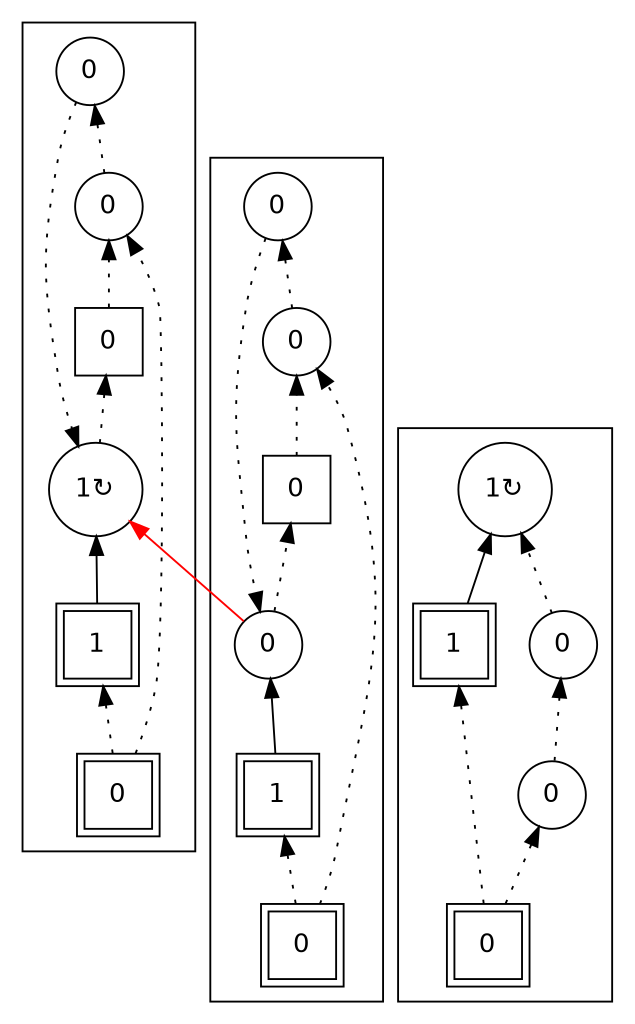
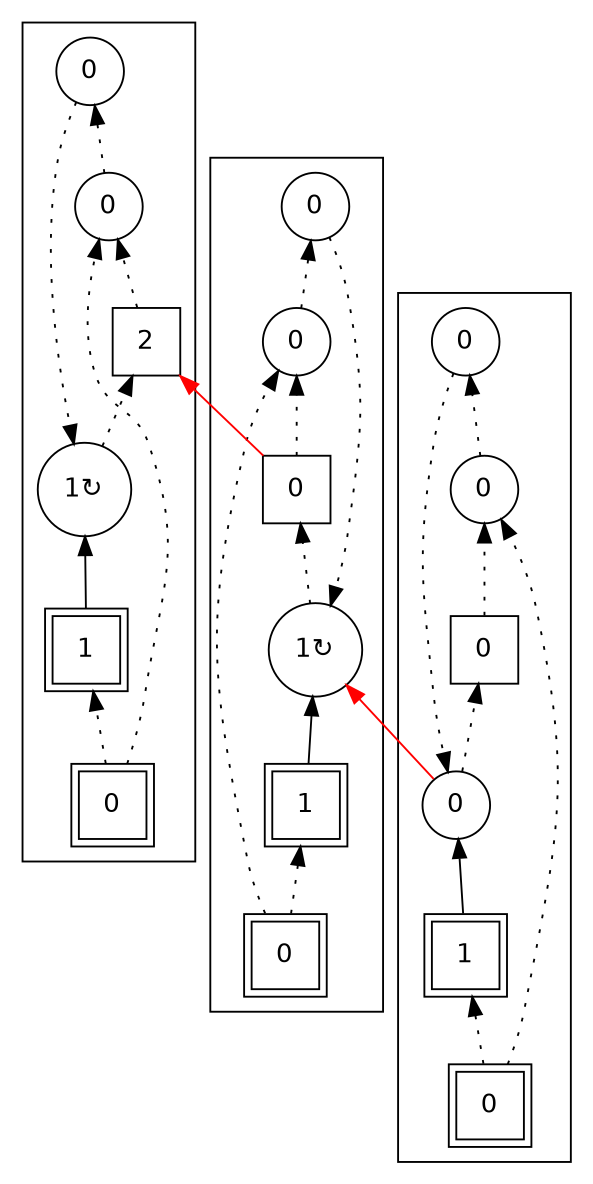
node "2": added
